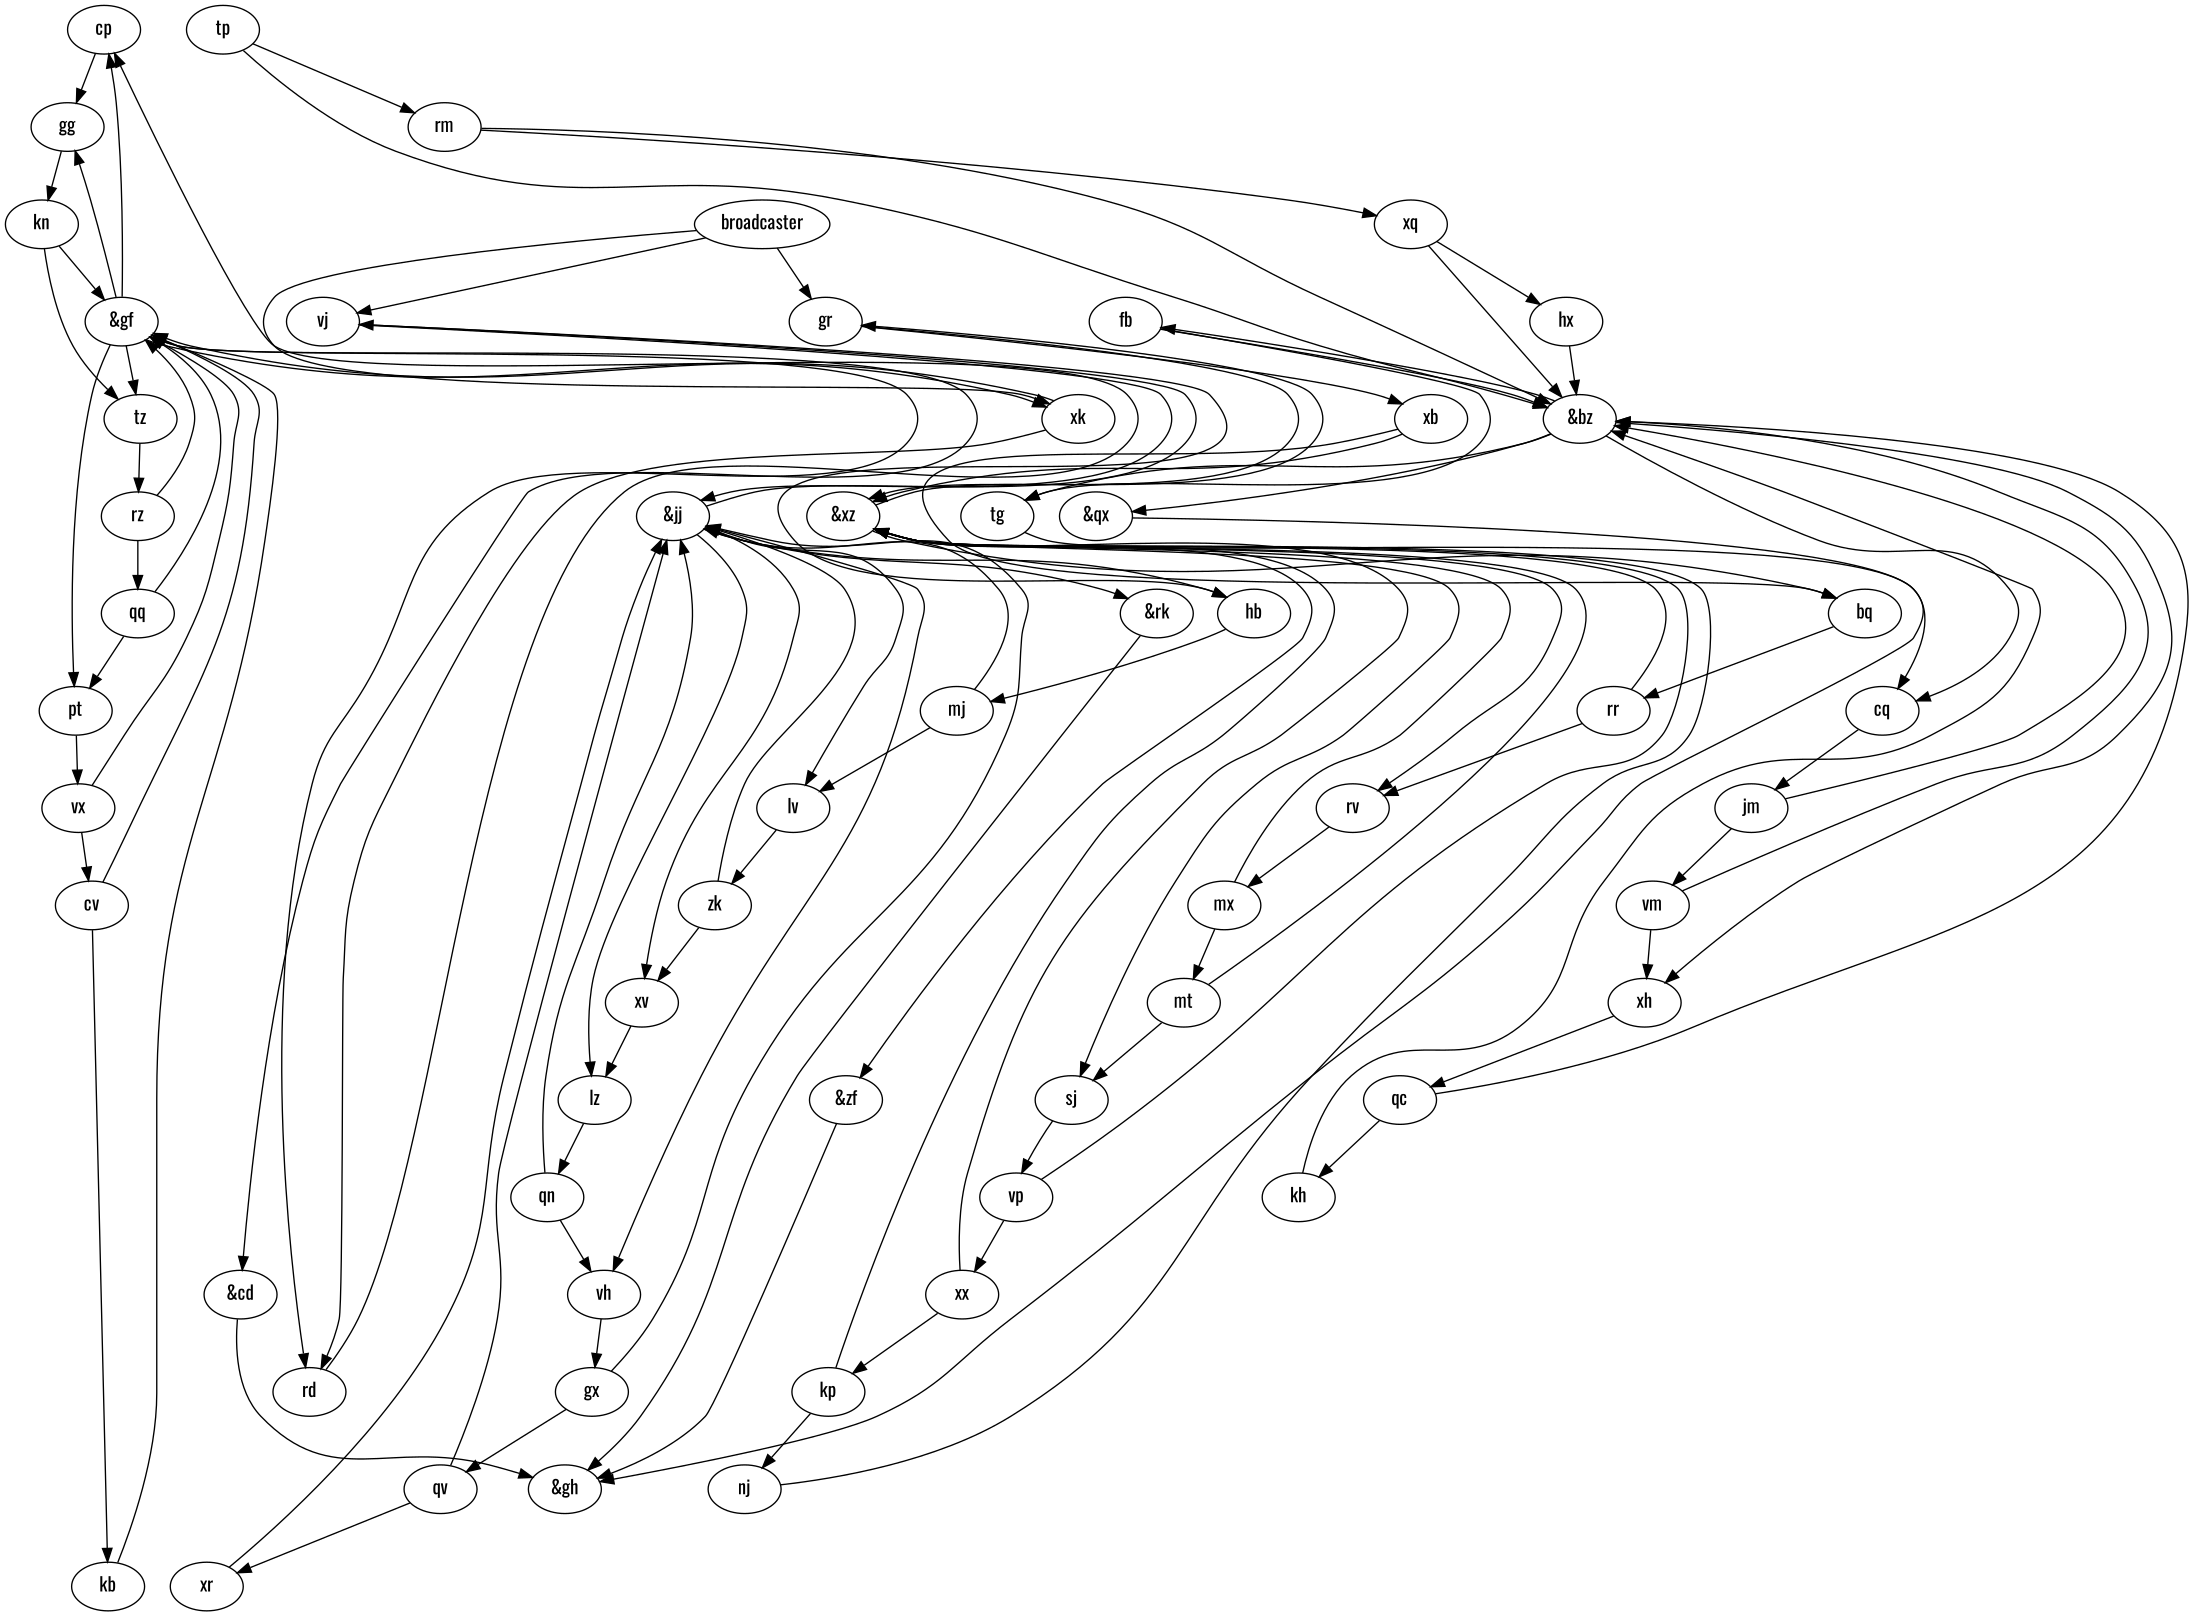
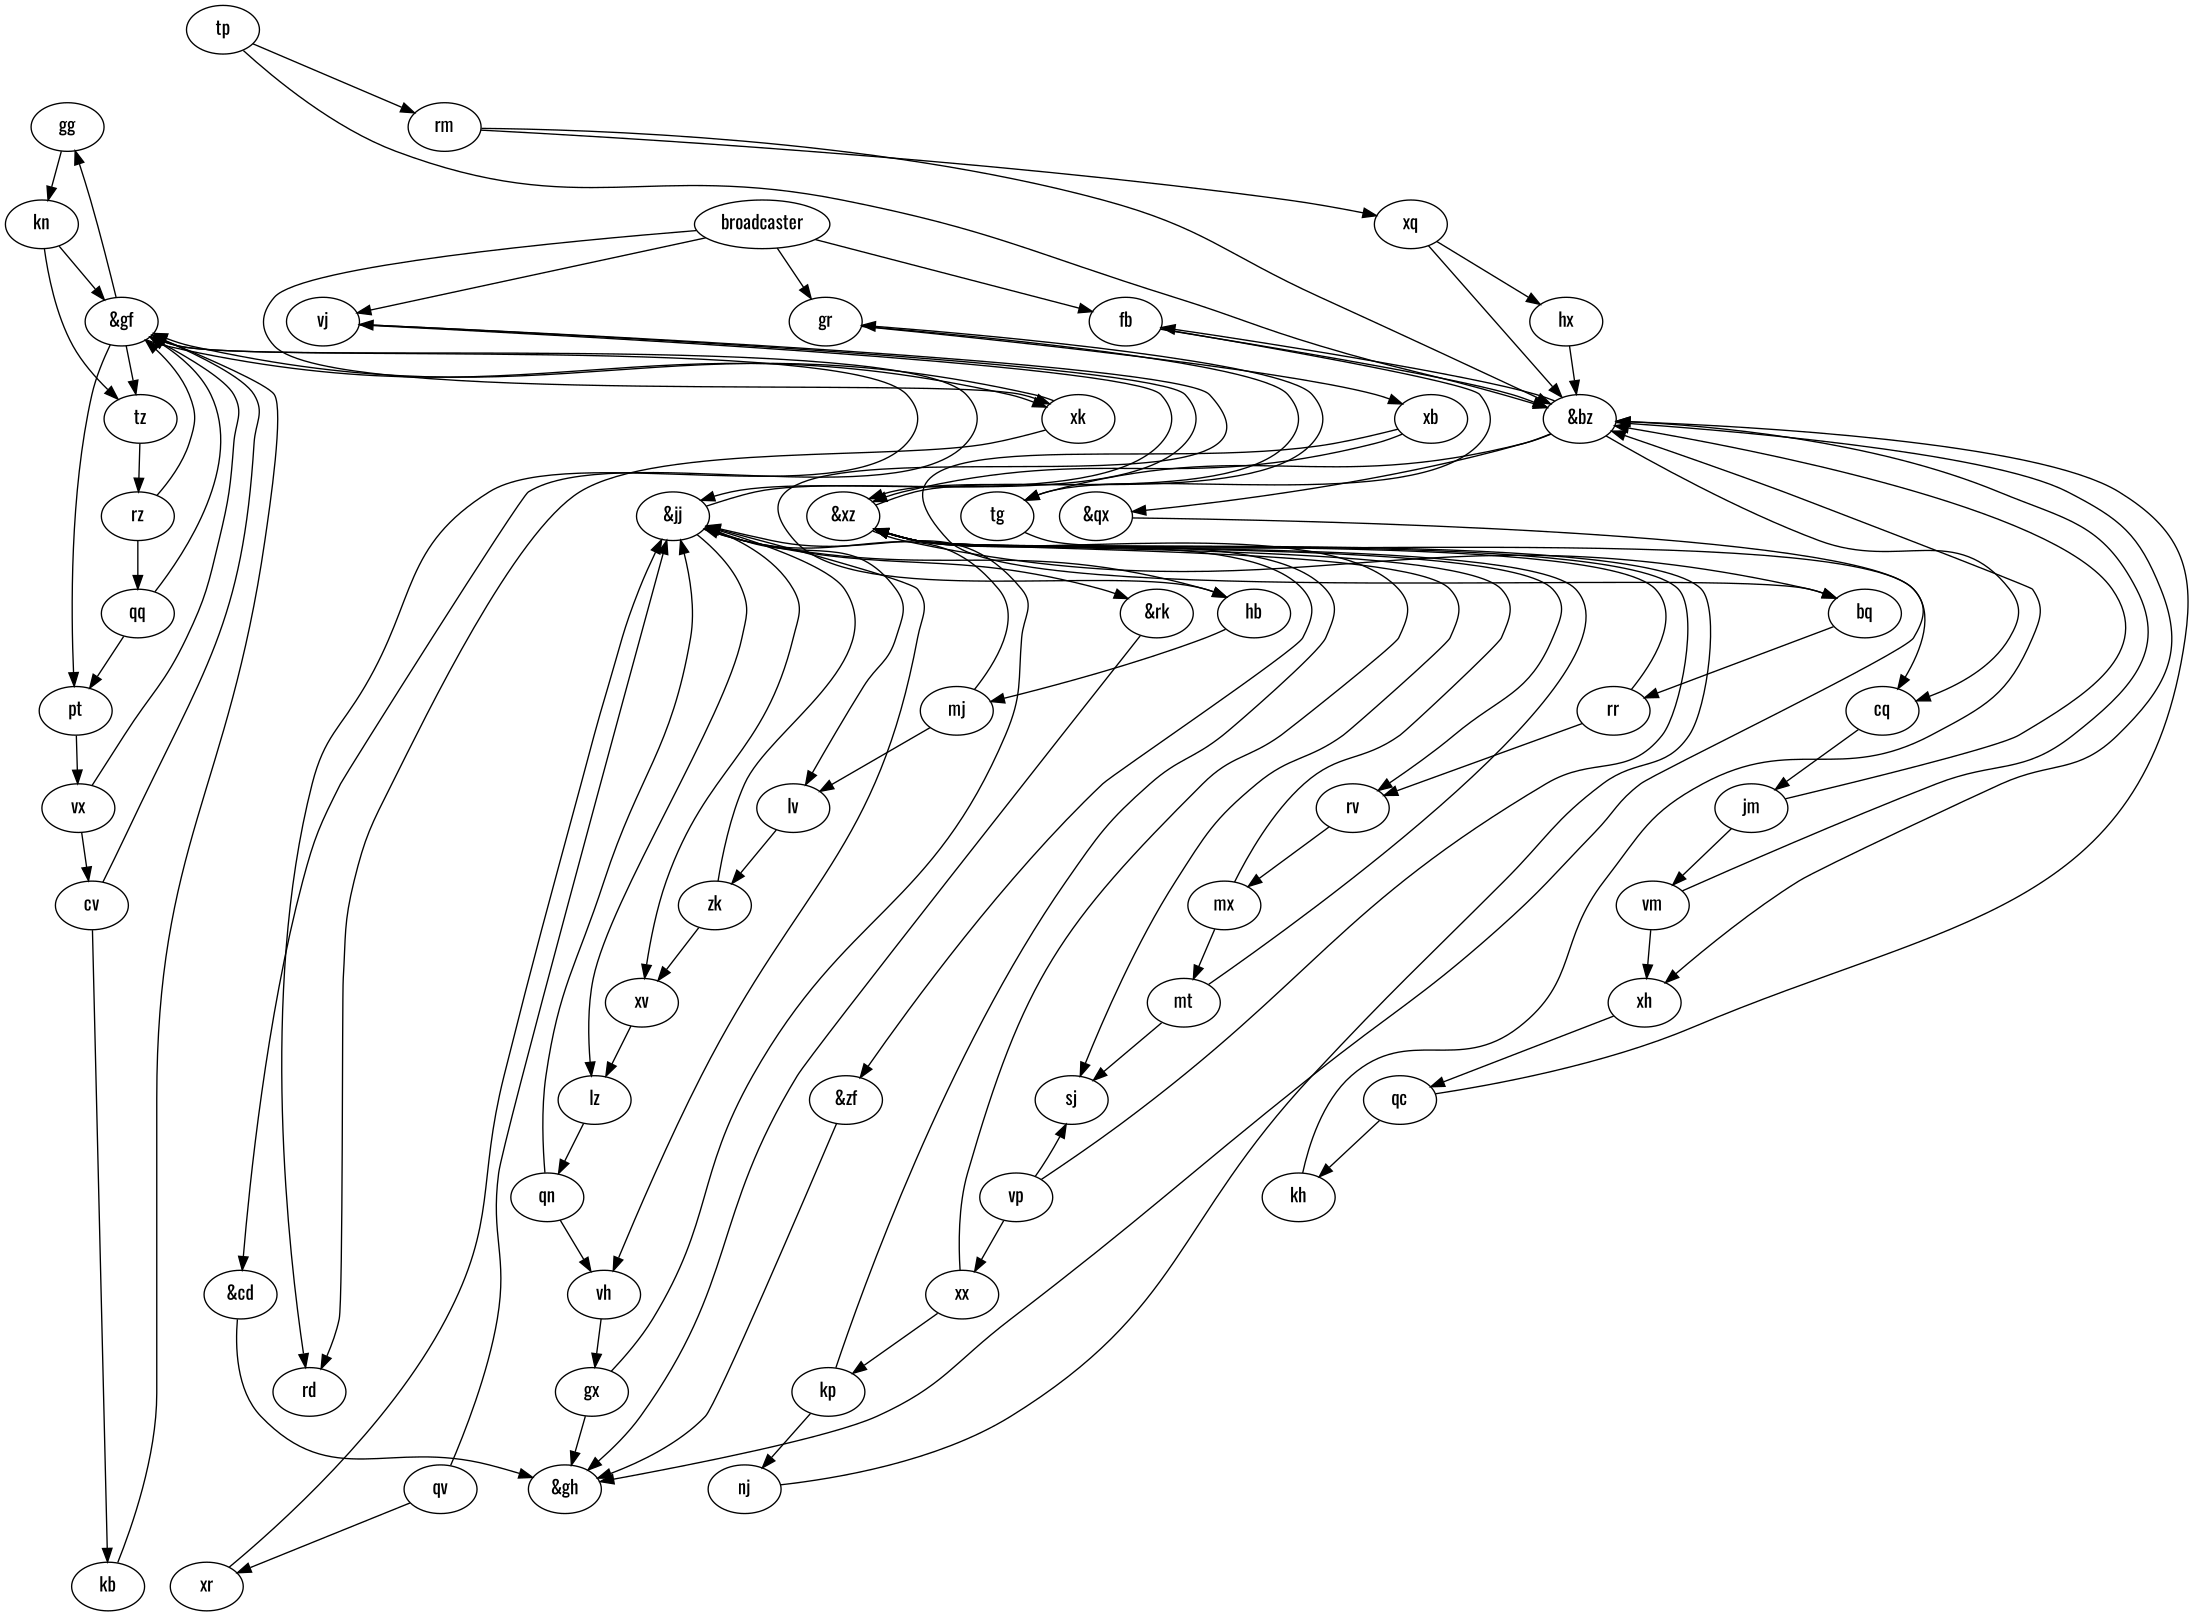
node "cp": removed
edge "broadcaster" -> "fb": added
edge "sj" -> "vp": reversed
edge "gx" -> "qv": now "gx" -> "&gh"
